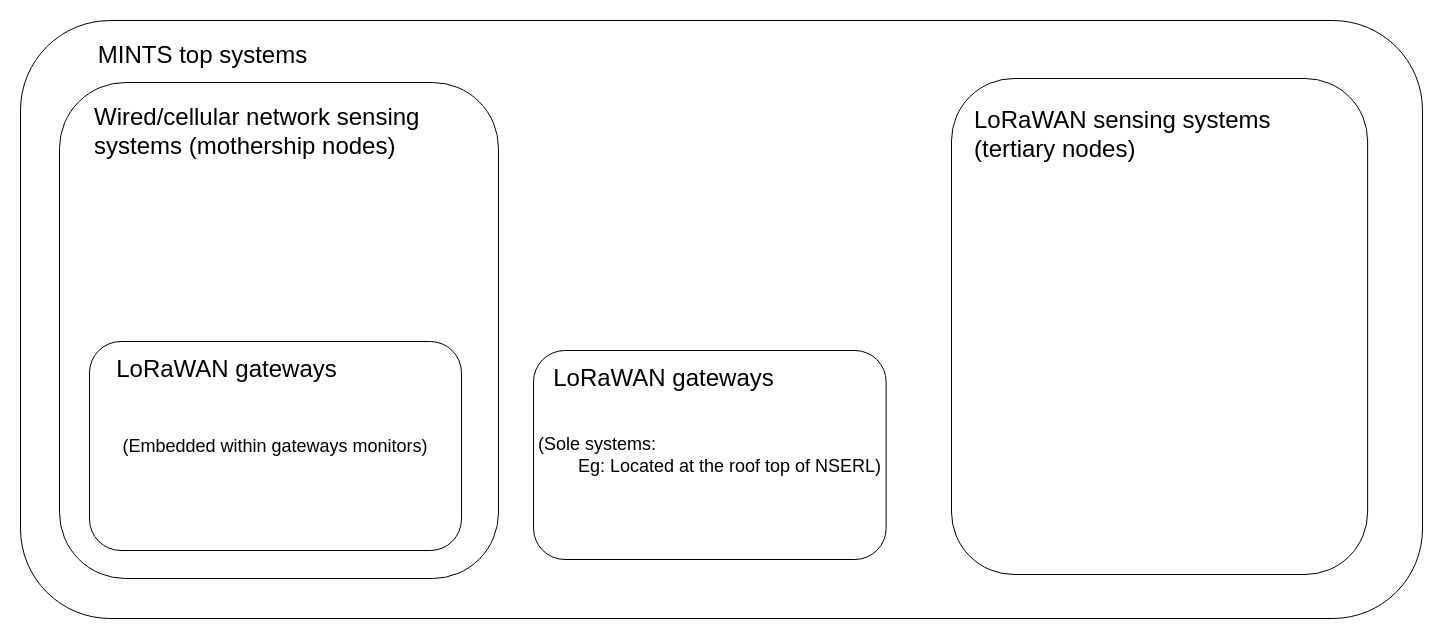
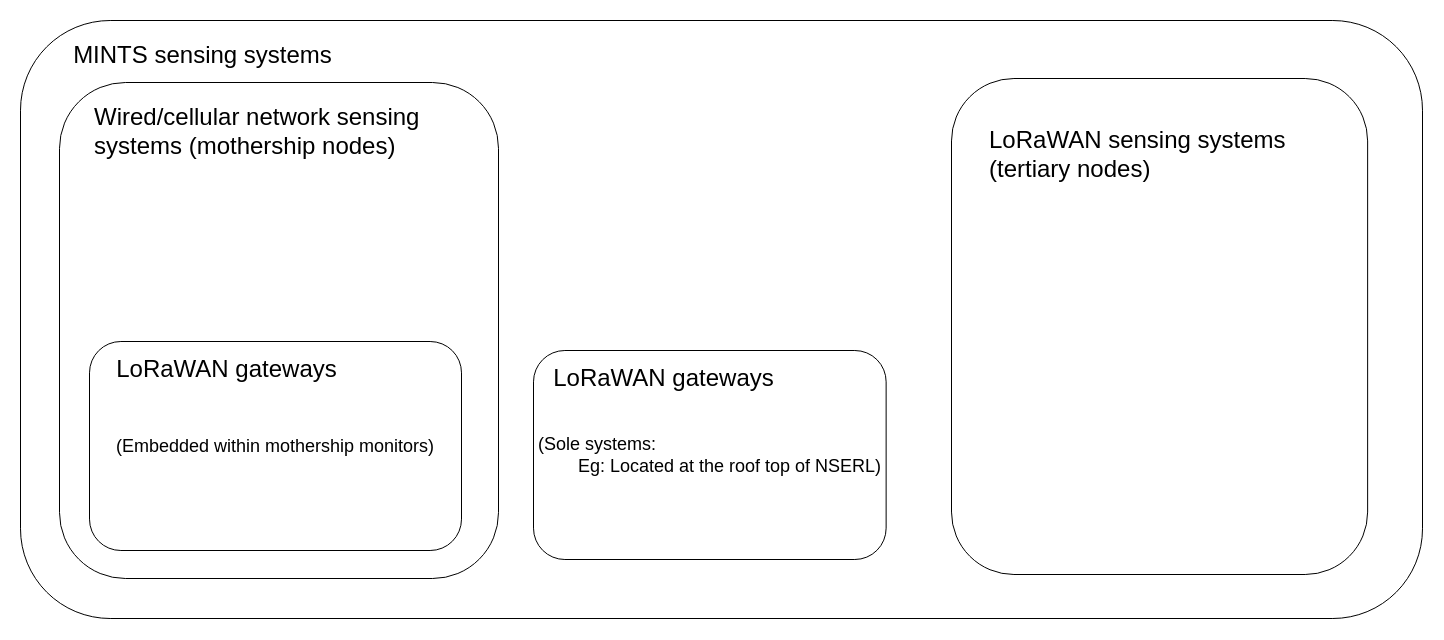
node "MINTS top systems": label "MINTS top systems" -> "MINTS sensing systems"
node "LoRaWAN sensing systems (tertiary nodes)": moved (1160, 134) -> (1175, 154)
node "(Embedded within gateways monitors)": label "(Embedded within gateways monitors)" -> "(Embedded within mothership monitors)"
